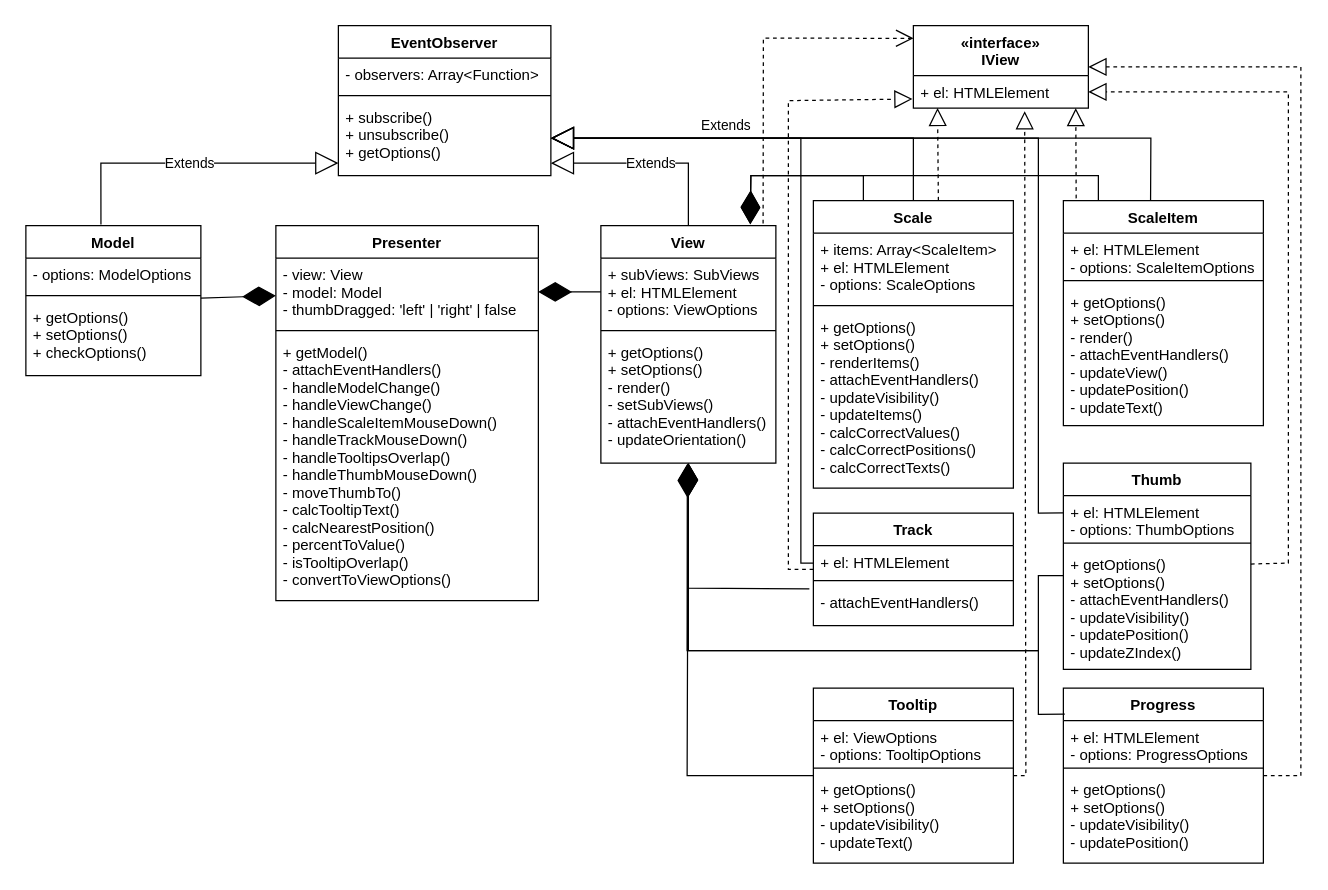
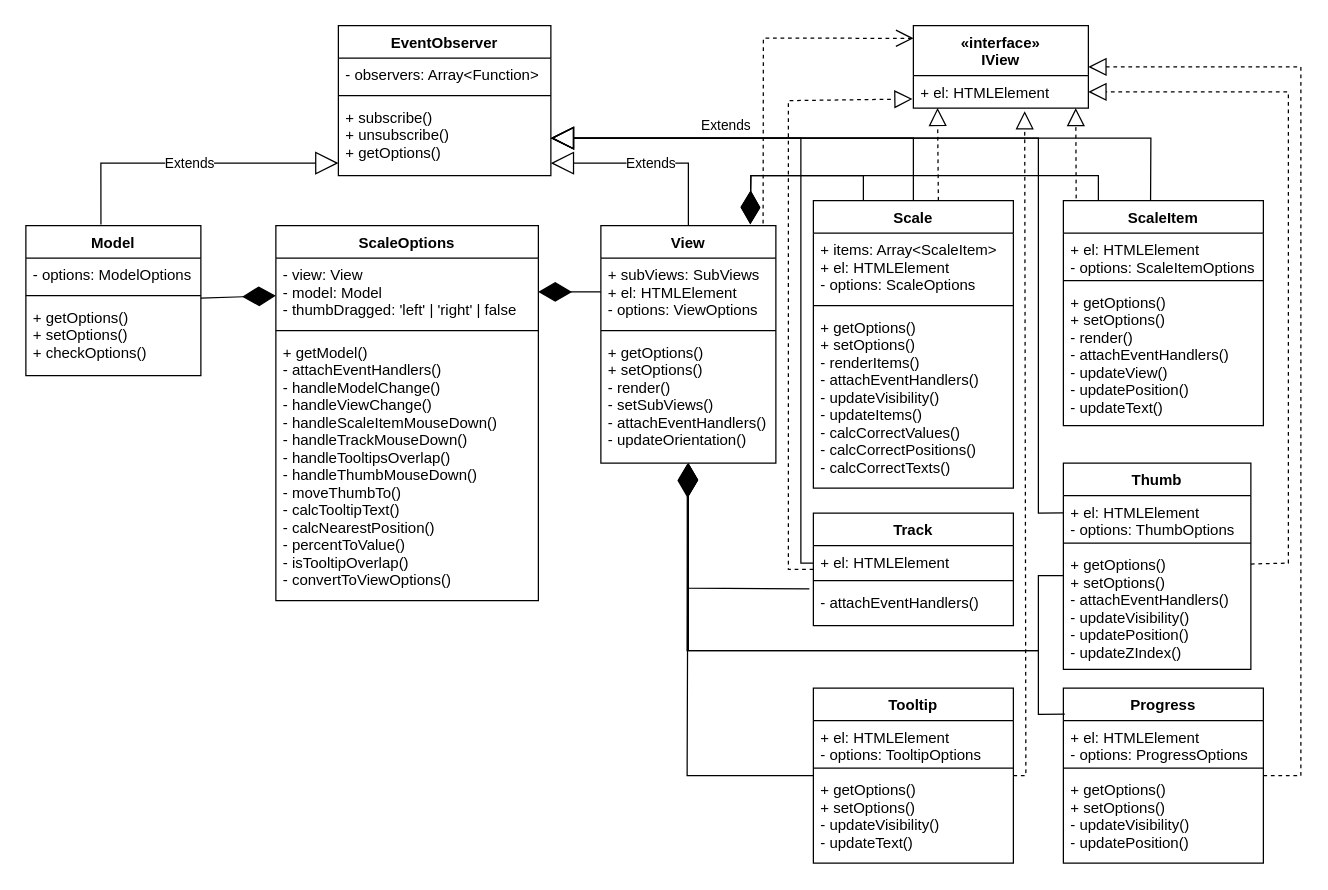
node "Presenter": label "Presenter" -> "ScaleOptions"
node "+ el: ViewOptions - options: TooltipOptions": label "+ el: ViewOptions - options: TooltipOptions" -> "+ el: HTMLElement - options: TooltipOptions"
